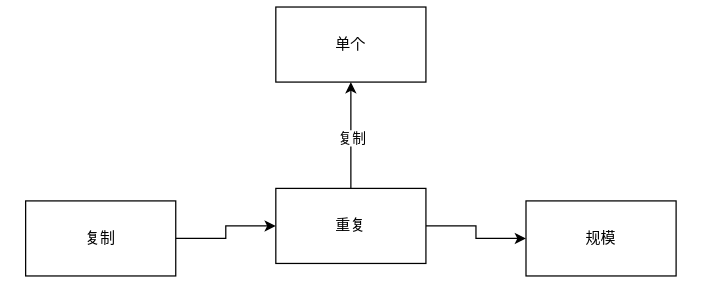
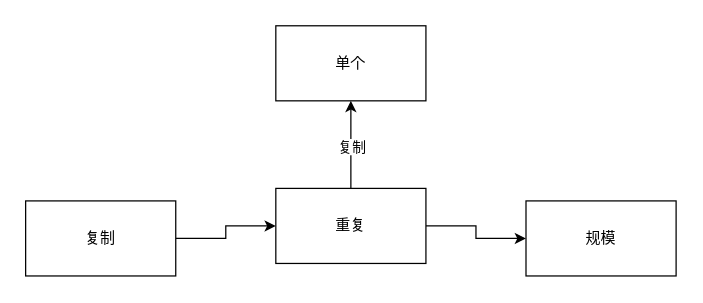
node "单个": moved (351, 44) -> (351, 63)
